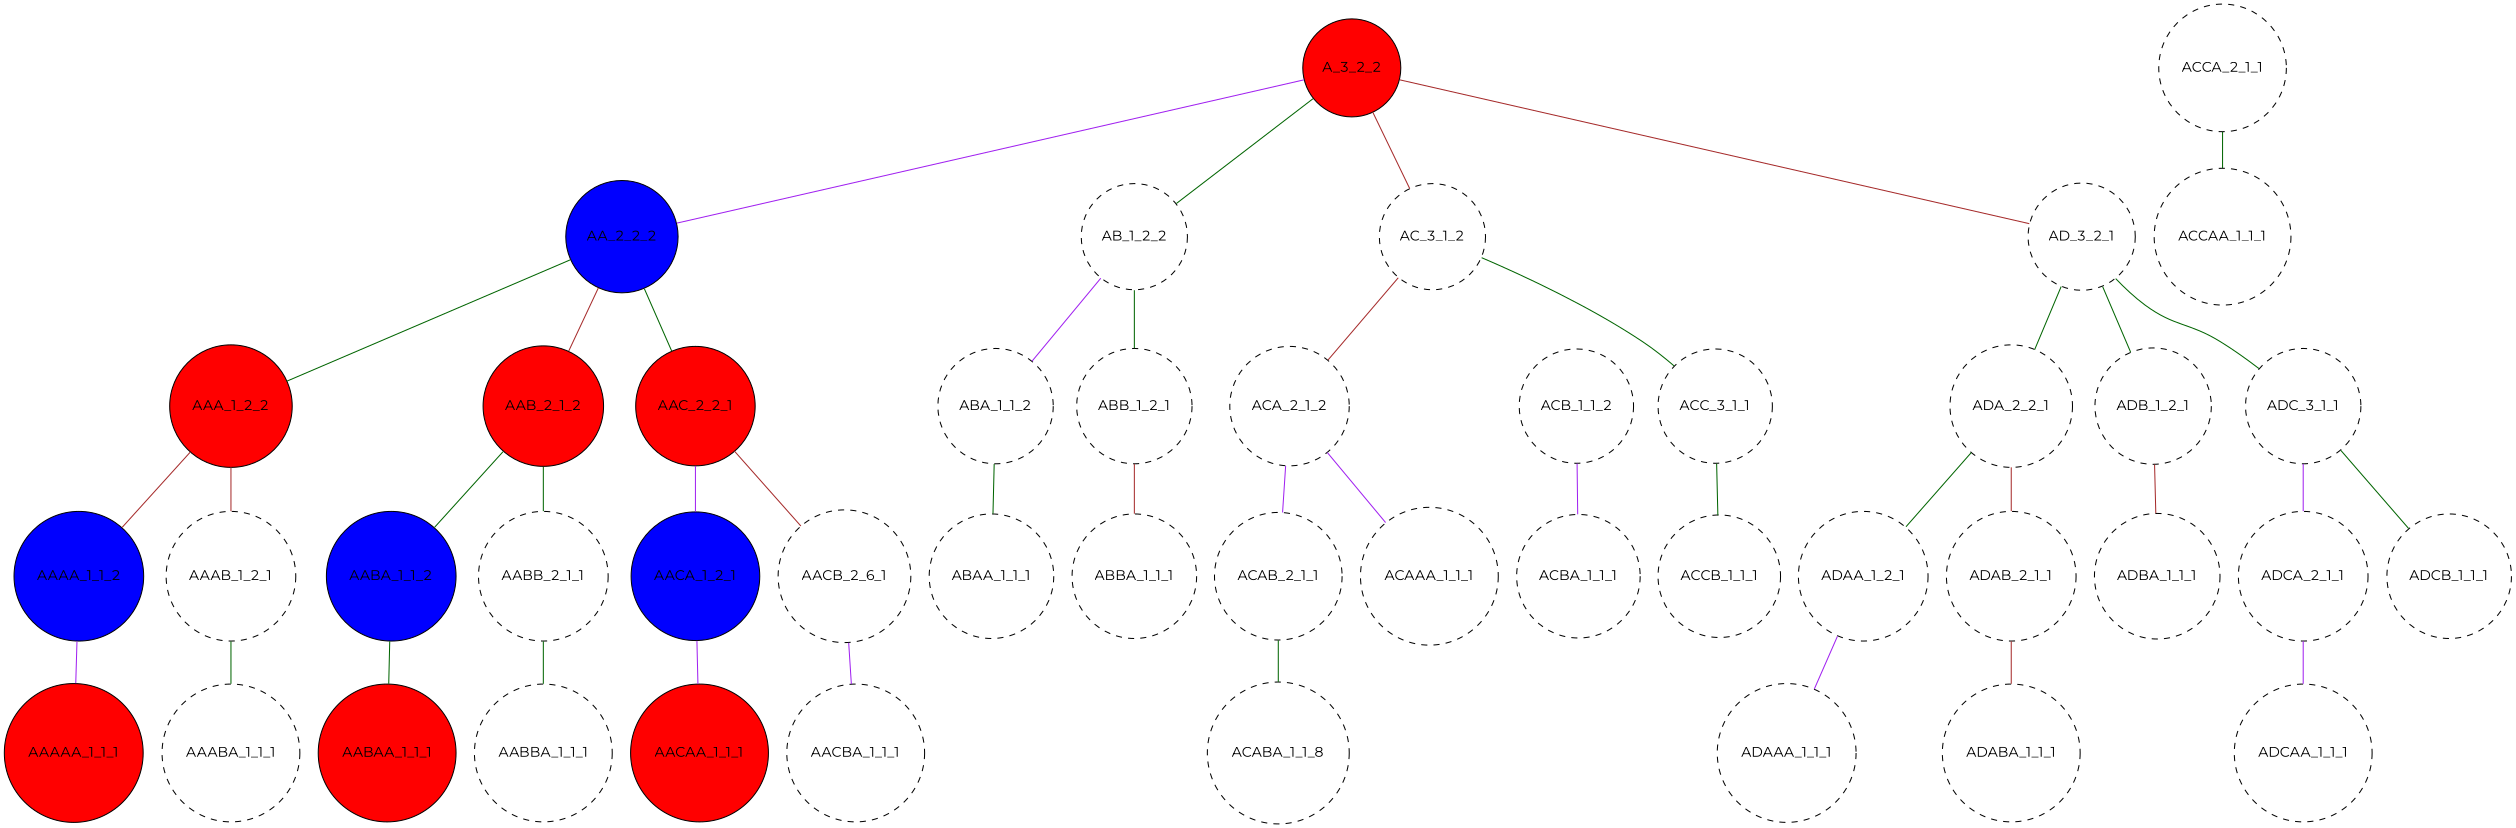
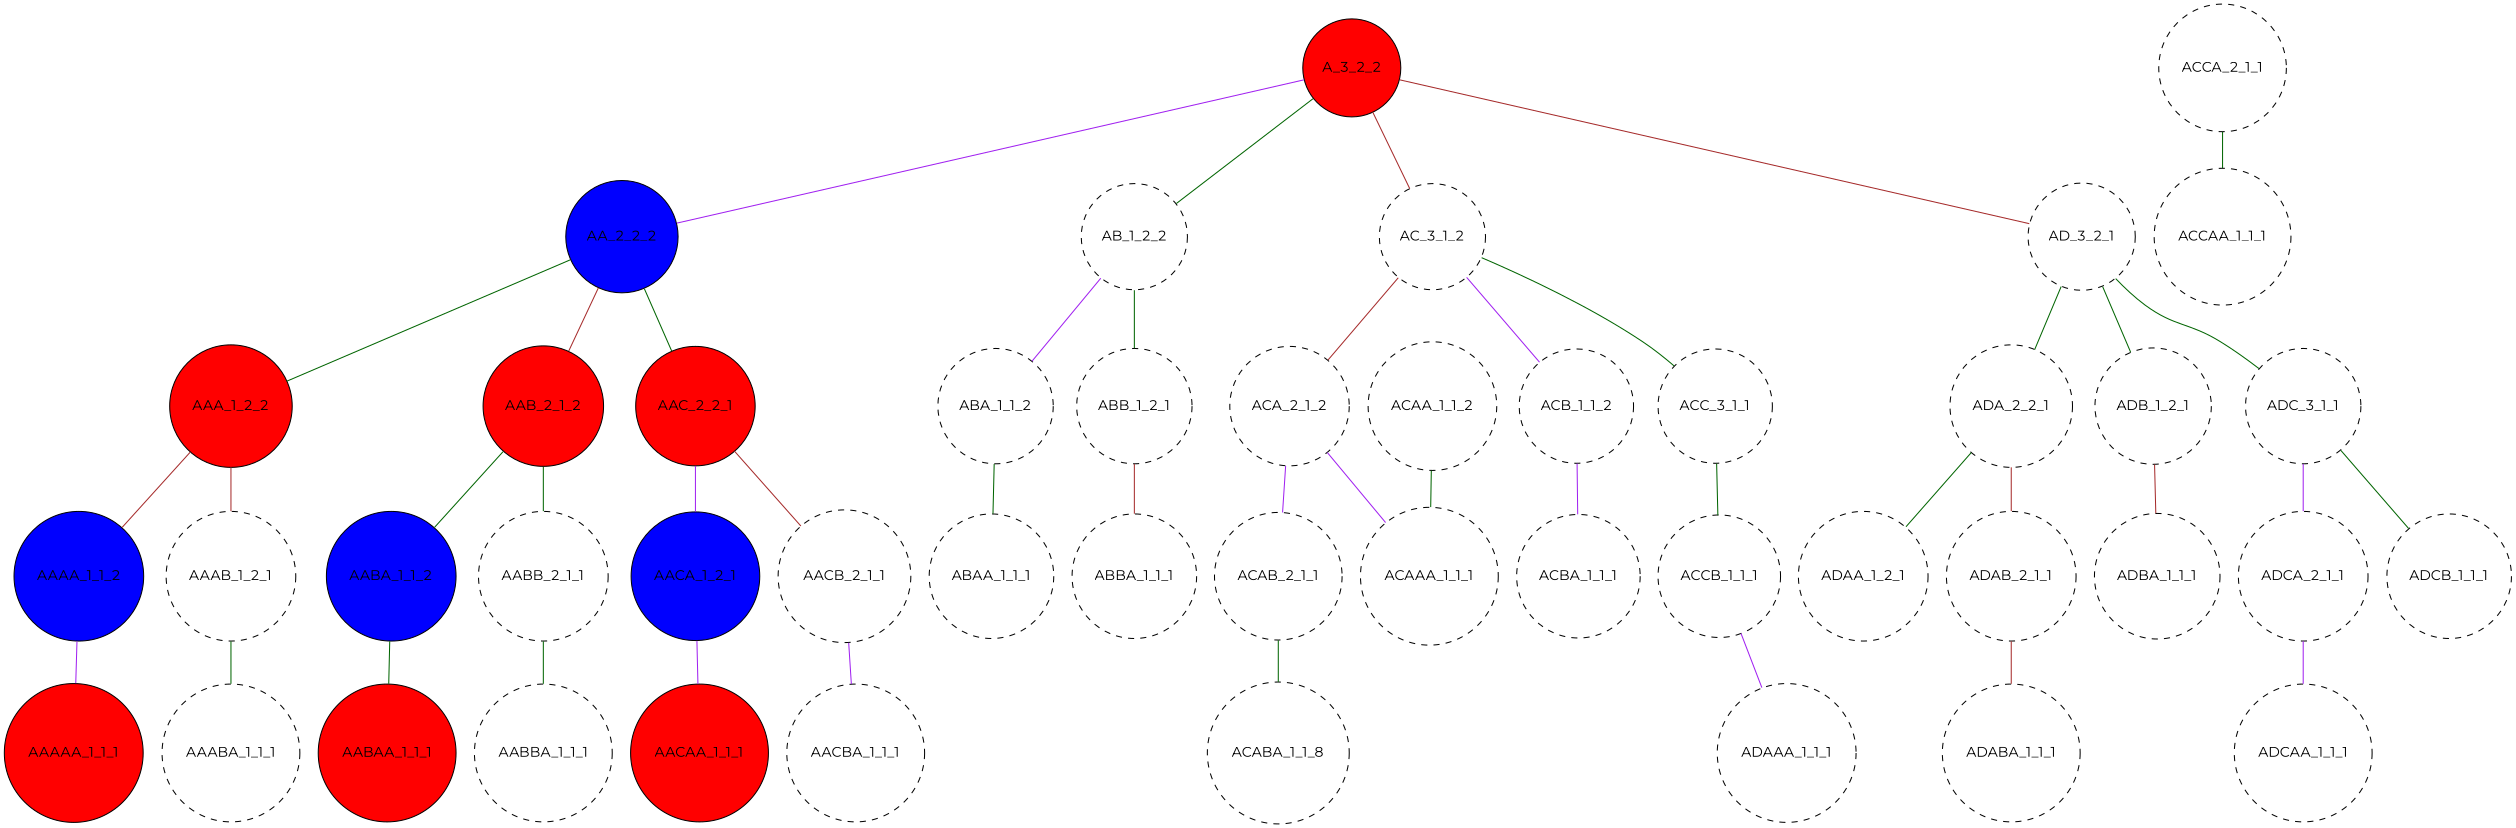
edge "AC_3_1_2" -- "ACB_1_1_2": added
node "ACAA_1_1_2": added
node "AACB_2_6_1": label "AACB_2_6_1" -> "AACB_2_1_1"
edge "ADAA_1_2_1" -- "ADAAA_1_1_1": now "ACCB_1_1_1" -- "ADAAA_1_1_1"
